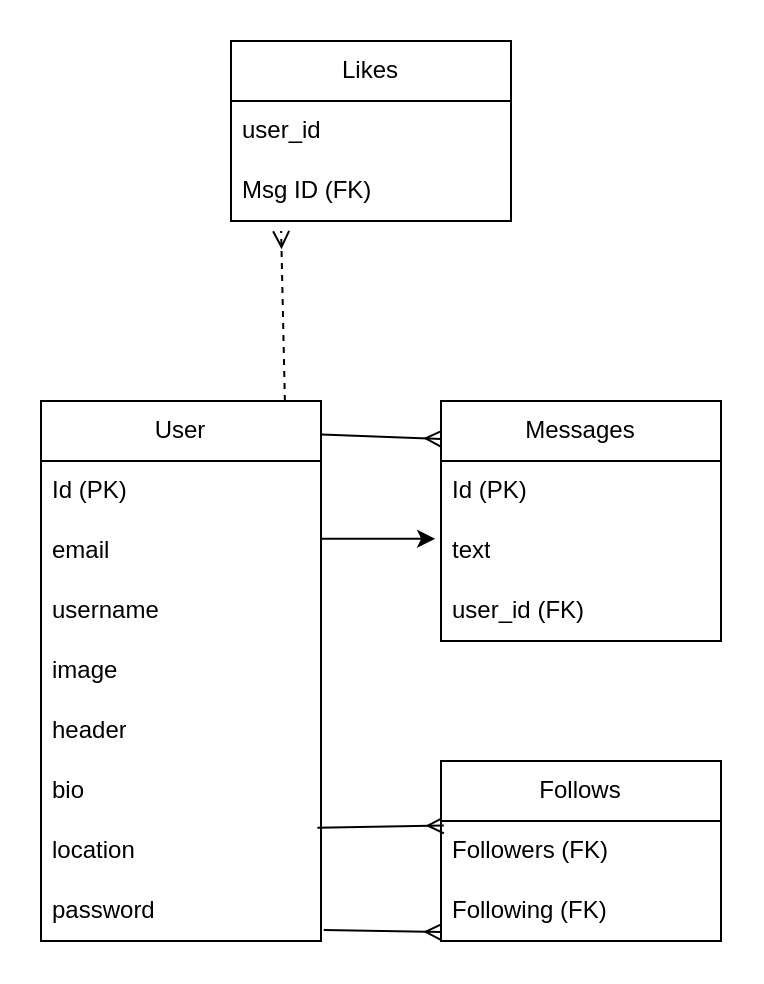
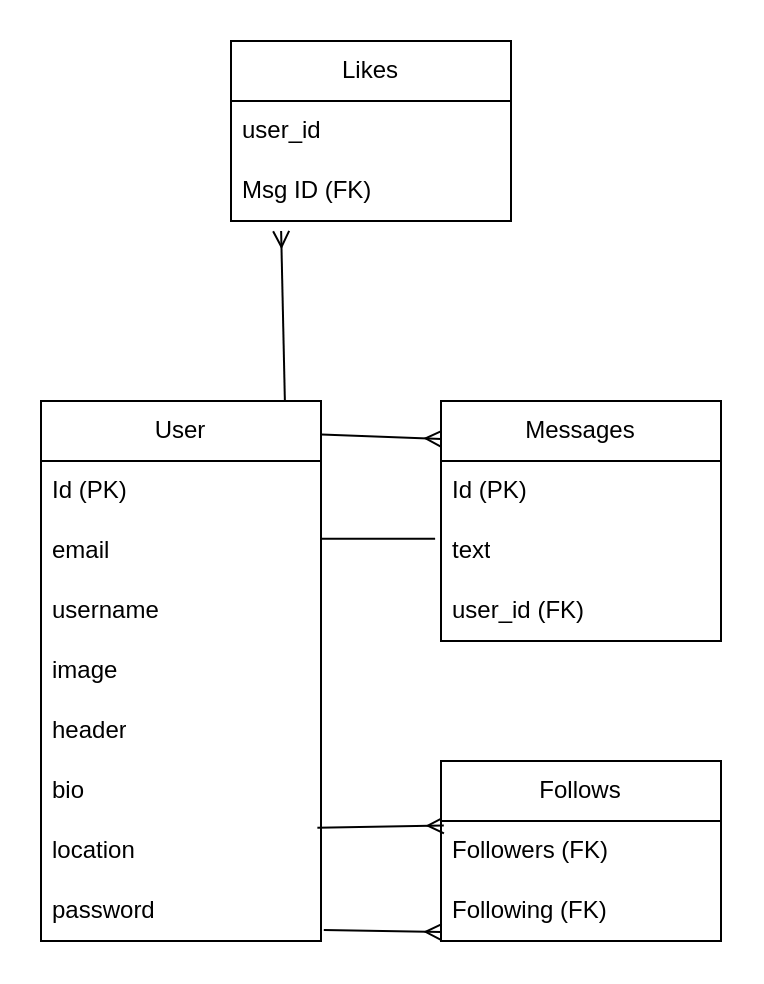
edge "User" -> "Msg ID (FK)": style dashed -> solid
edge "email" -> "text": arrowhead classic -> none
